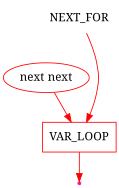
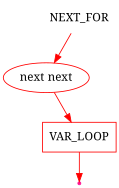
edge "NEXT_FOR" -> "VAR_LOOP": now "NEXT_FOR" -> "next next"
